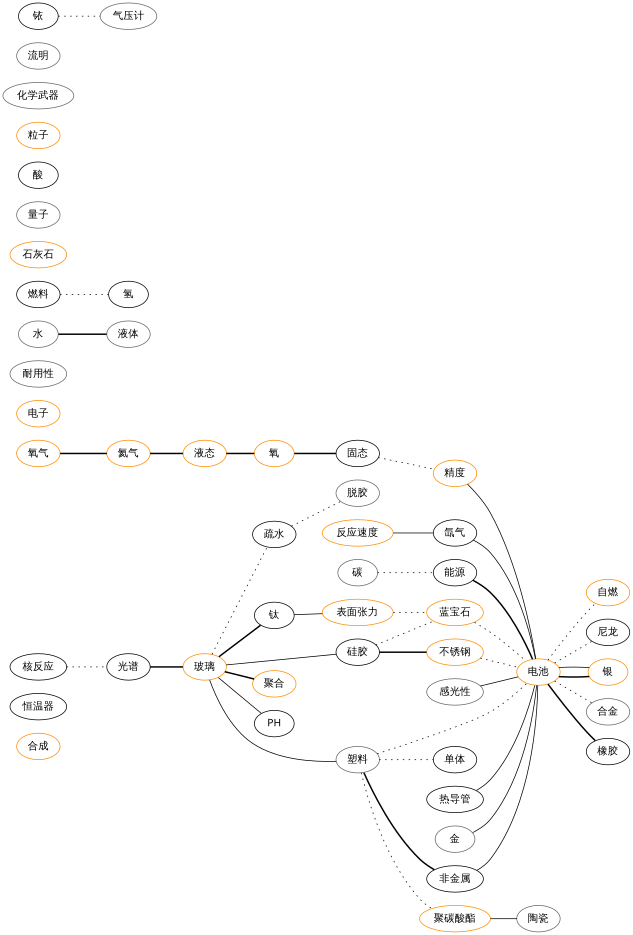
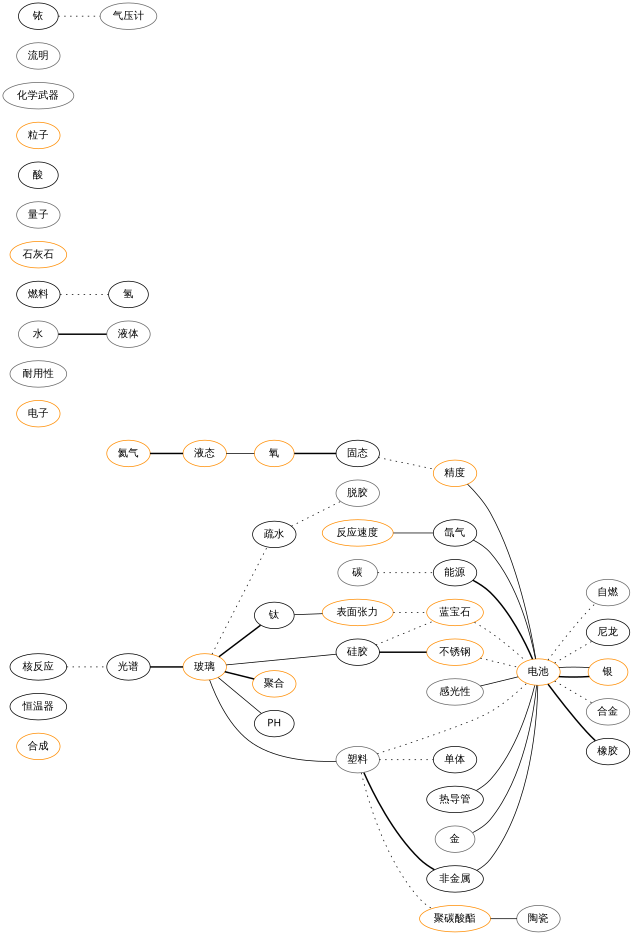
node "氧气": removed
edge "液态" -- "氧": style bold -> solid
node "自燃": color darkorange -> gray40
